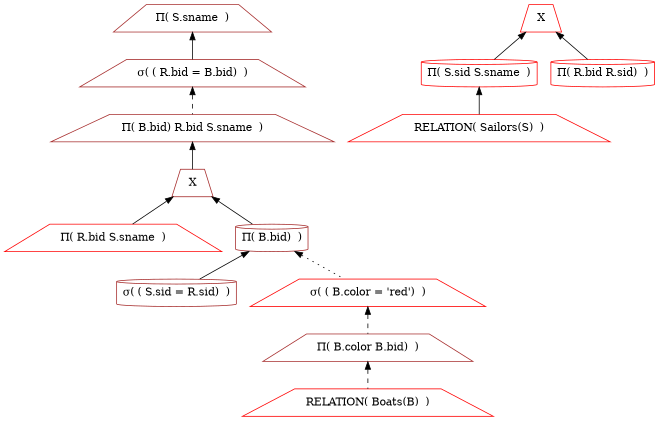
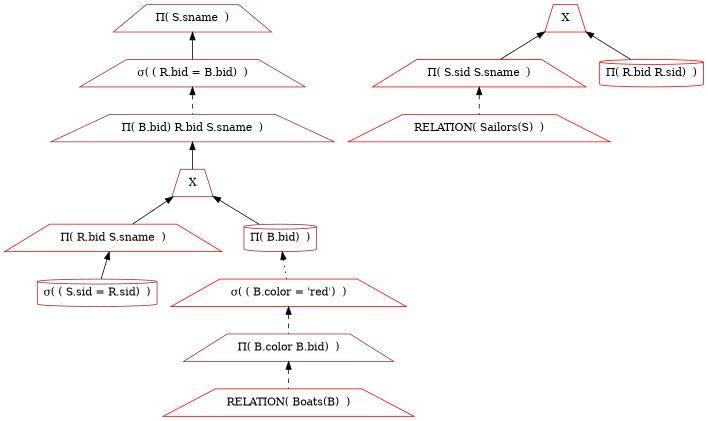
node "Π( S.sid S.sname  )": shape cylinder -> trapezium
edge "RELATION( Sailors(S)  )" -> "Π( S.sid S.sname  )": style solid -> dashed
edge "σ( ( S.sid = R.sid)  )" -> "Π( B.bid)  )": now "σ( ( S.sid = R.sid)  )" -> "Π( R.bid S.sname  )"
